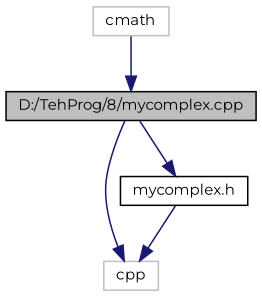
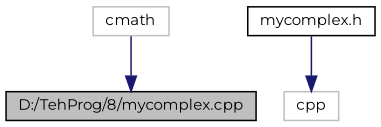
edge "D:/TehProg/8/mycomplex.cpp" -> "mycomplex.h": removed
edge "D:/TehProg/8/mycomplex.cpp" -> "cpp": removed
